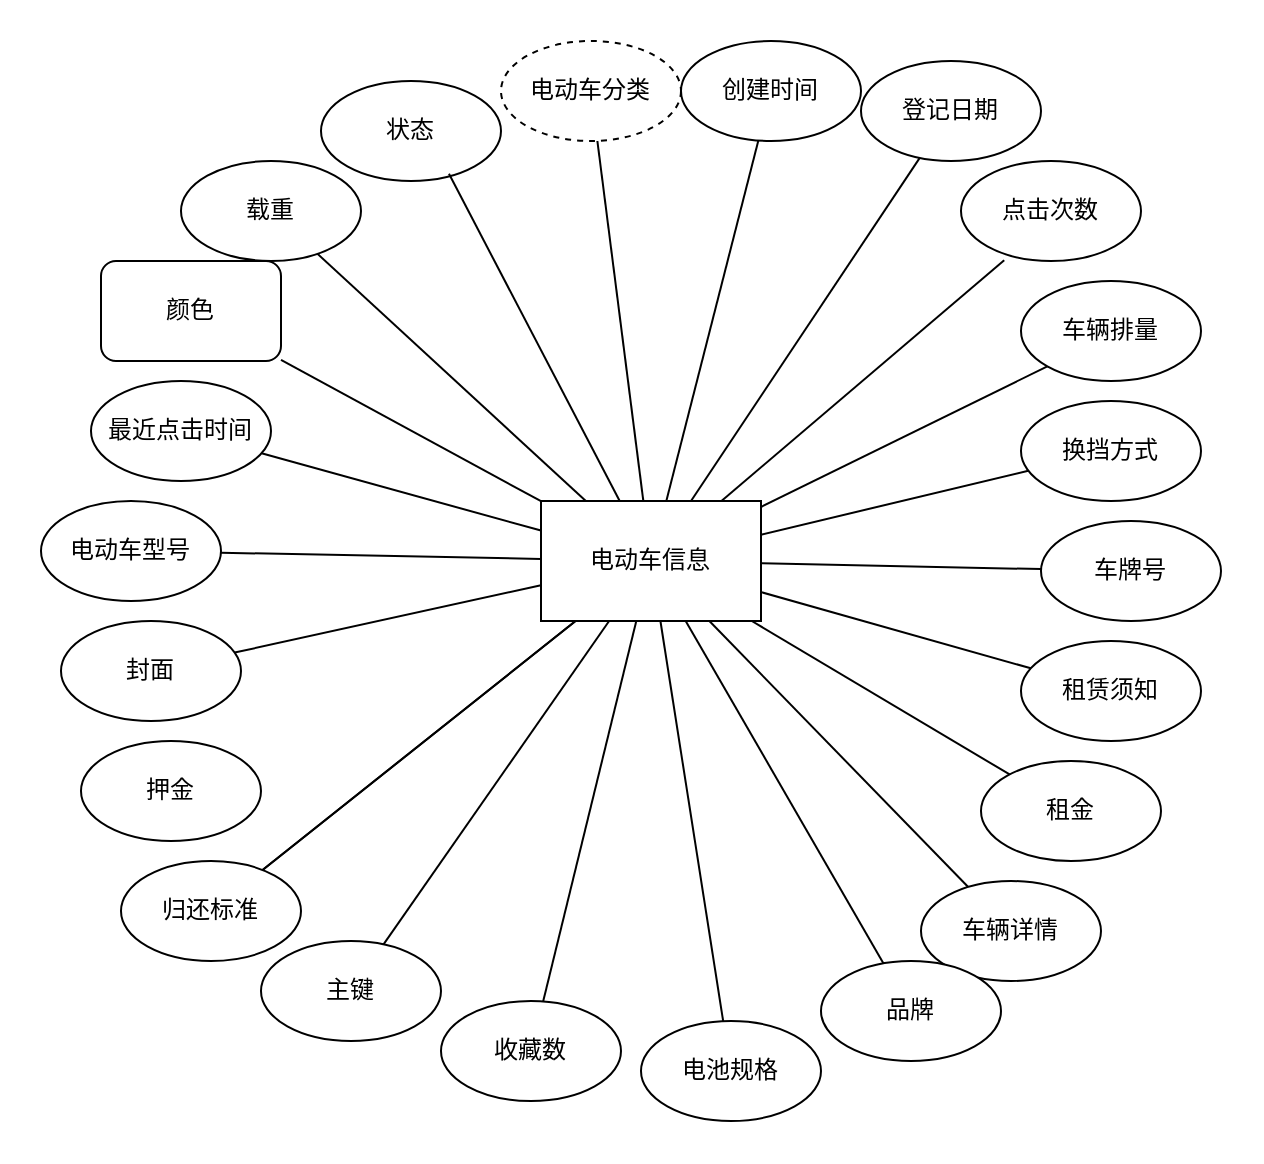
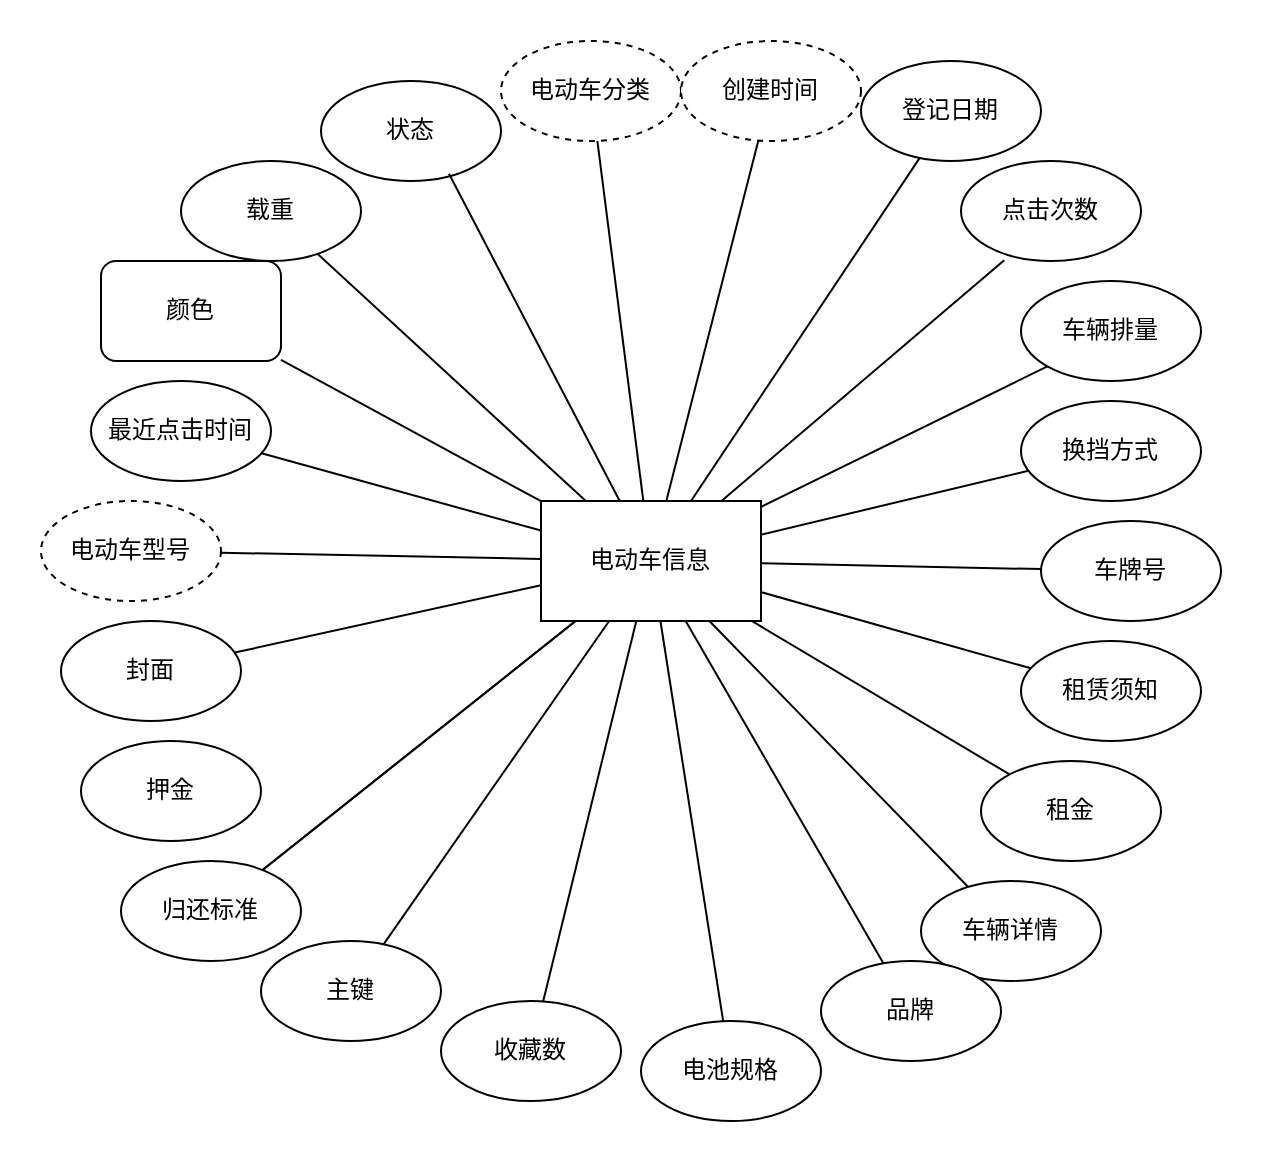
node "创建时间": style solid -> dashed
node "电动车型号": style solid -> dashed
